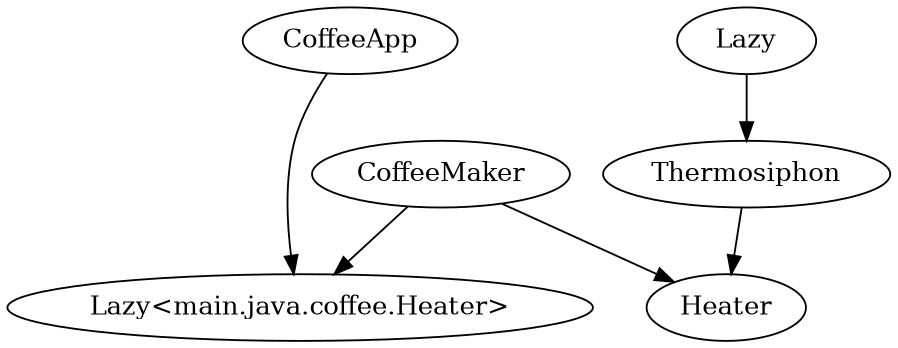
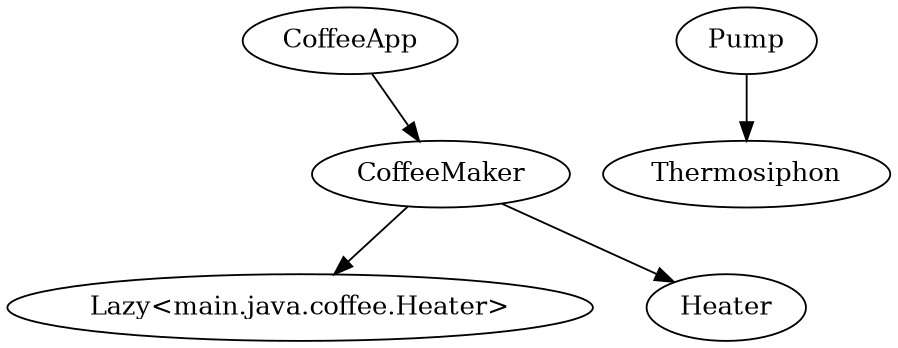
node "Lazy": label "Lazy" -> "Pump"
edge "CoffeeApp" -> "Lazy<main.java.coffee.Heater>": now "CoffeeApp" -> "CoffeeMaker"
edge "Thermosiphon" -> "Heater": removed
